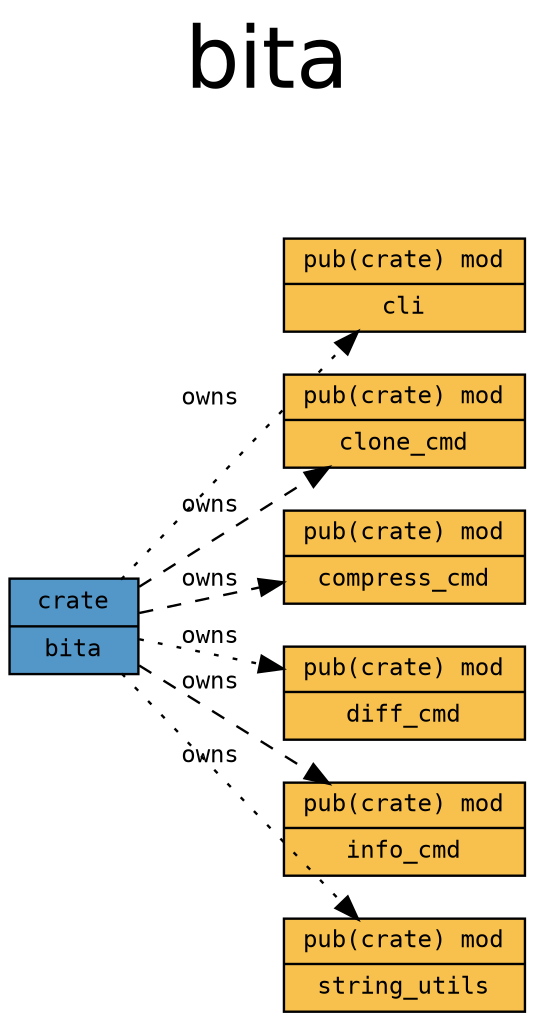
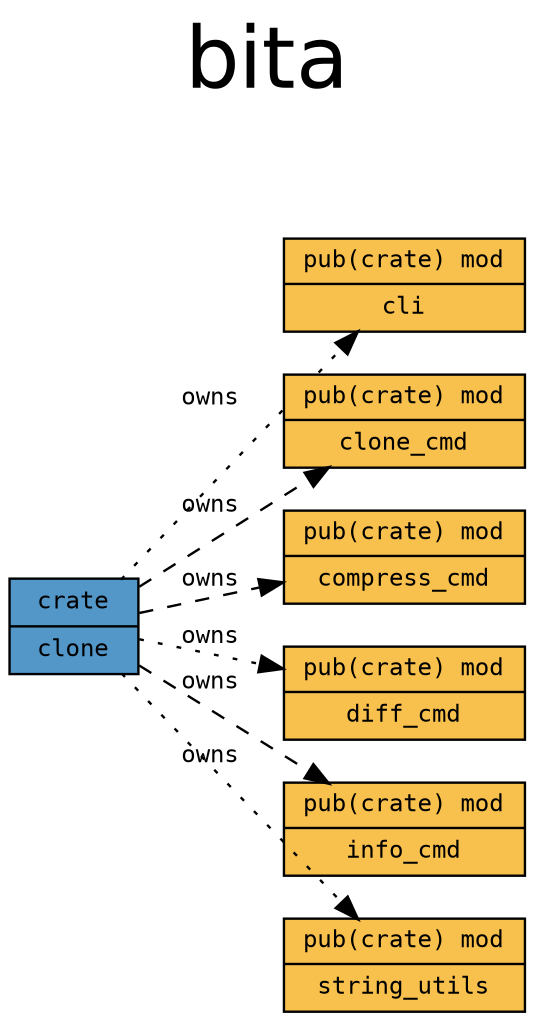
node "crate": text "bita" -> "clone"
